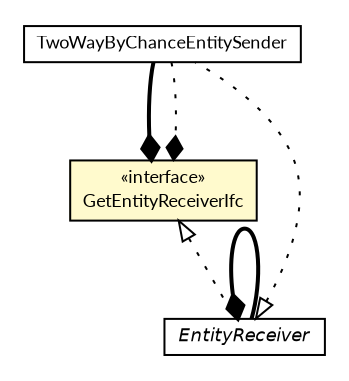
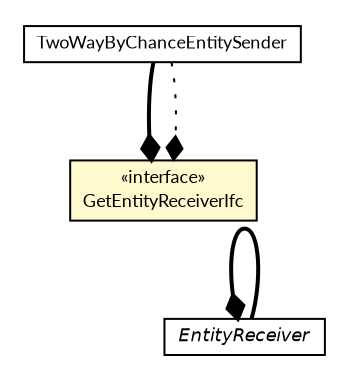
edge "TwoWayByChanceEntitySender" -> "EntityReceiver": removed
edge "EntityReceiver" -> "GetEntityReceiverIfc": removed
